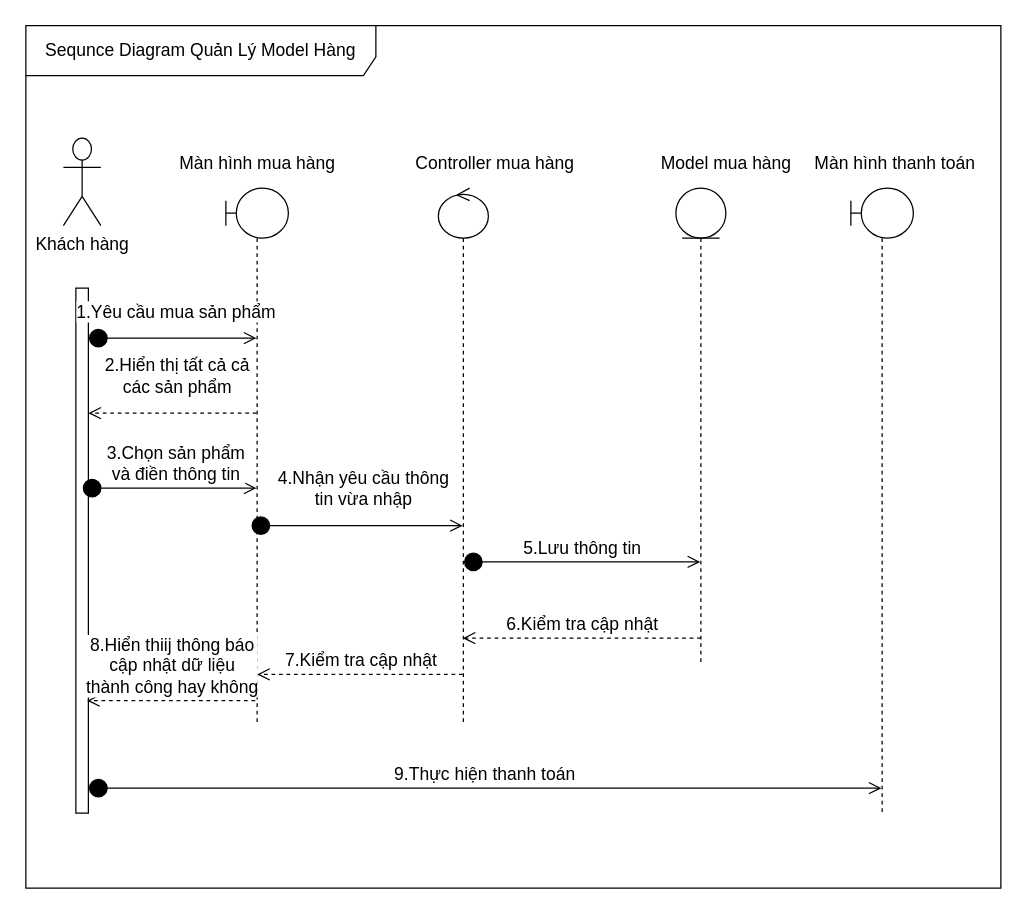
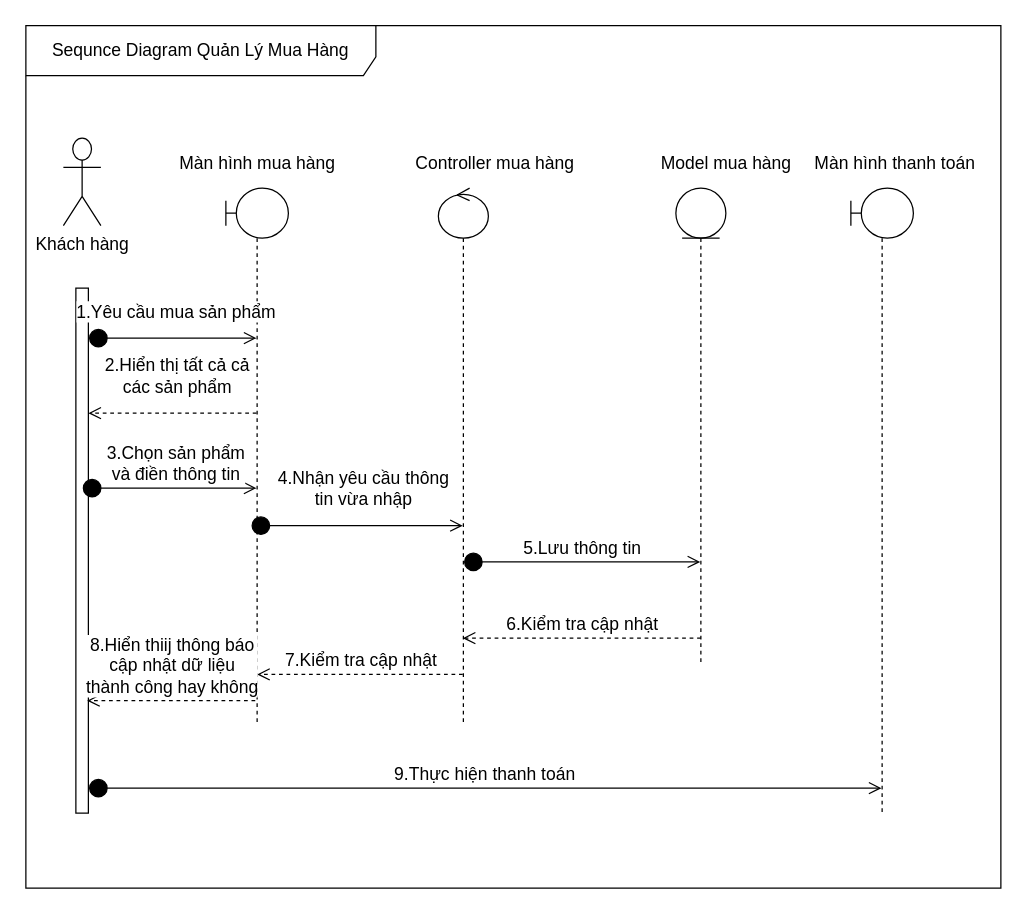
node "Sequnce Diagram Quản Lý Model Hàng": label "Sequnce Diagram Quản Lý Model Hàng" -> "Sequnce Diagram Quản Lý Mua Hàng"
